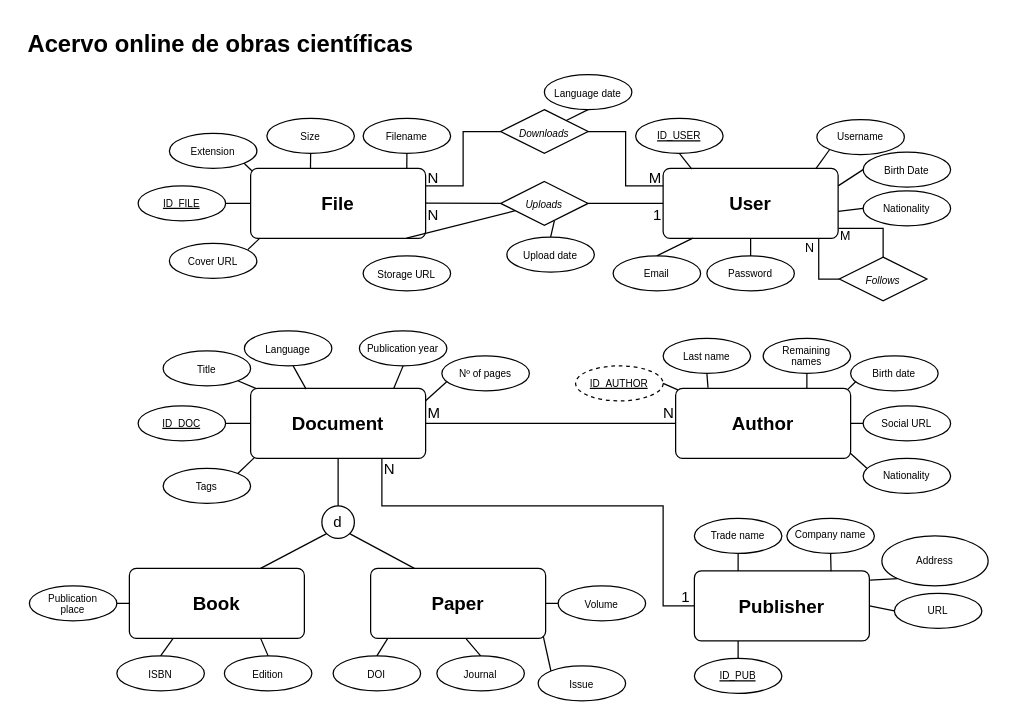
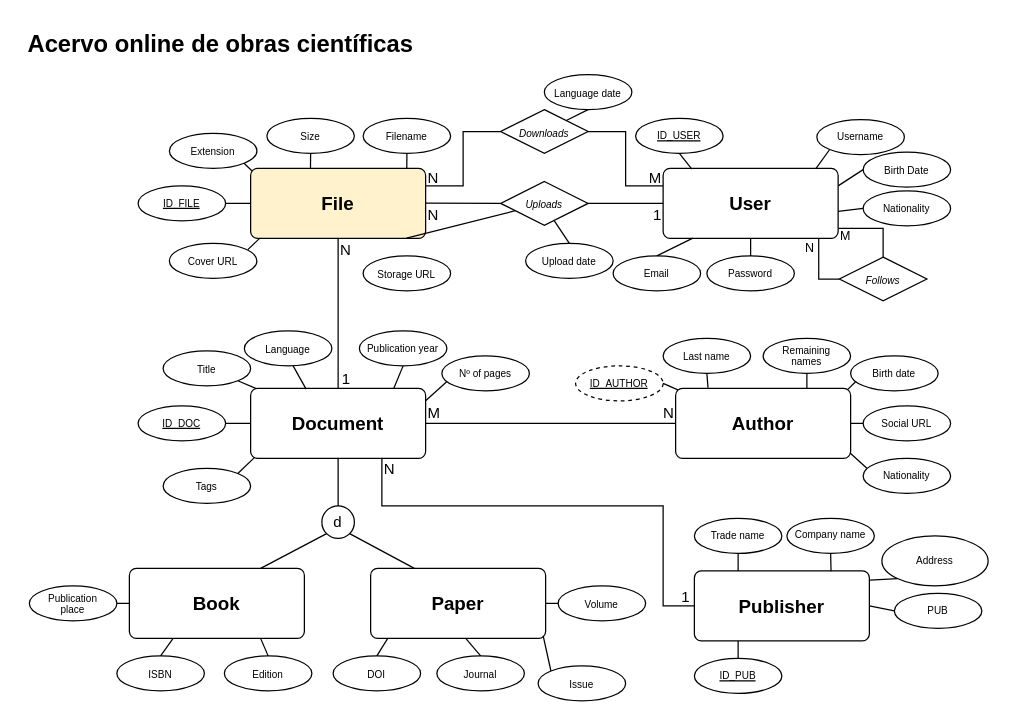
node "File": fillcolor #ffffff -> #fff2cc
node "Upload date": moved (551, 254) -> (569, 261)
edge "File" -- "Document": added, labels "N", "1"
node "URL": label "URL" -> "PUB"
